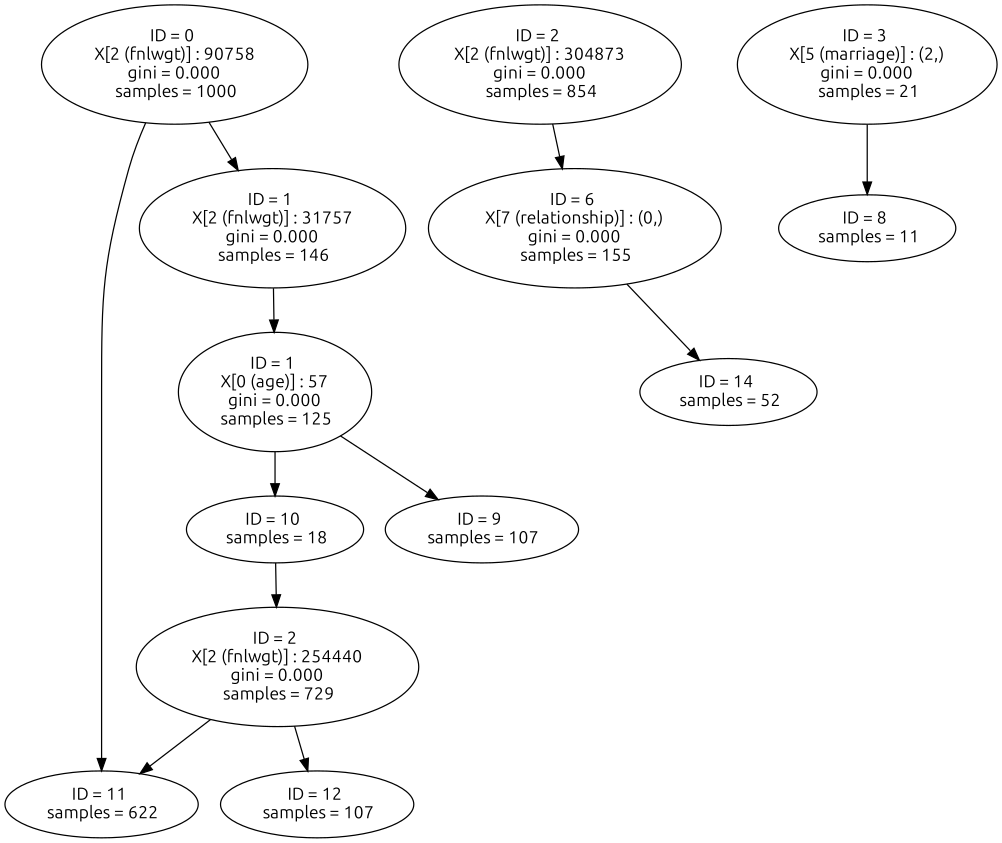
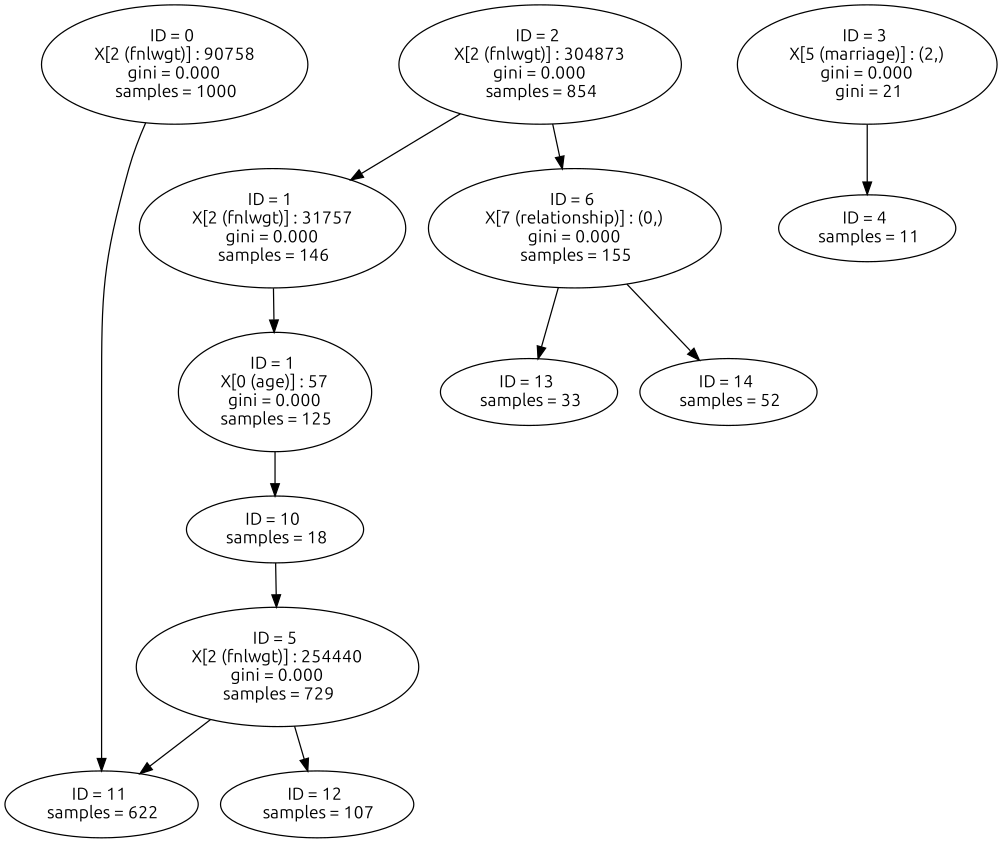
node "ID = 3 X[5 (marriage)] : (2,) gini = 0.000 samples = 21": label "ID = 3 X[5 (marriage)] : (2,) gini = 0.000 samples = 21" -> "ID = 3 X[5 (marriage)] : (2,) gini = 0.000 gini = 21"
edge "ID = 0 X[2 (fnlwgt)] : 90758 gini = 0.000 samples = 1000" -> "ID = 1 X[2 (fnlwgt)] : 31757 gini = 0.000 samples = 146": now "ID = 2 X[2 (fnlwgt)] : 304873 gini = 0.000 samples = 854" -> "ID = 1 X[2 (fnlwgt)] : 31757 gini = 0.000 samples = 146"
node "ID = 8 samples = 11": label "ID = 8 samples = 11" -> "ID = 4 samples = 11"
node "ID = 13 samples = 33": added
node "ID = 9 samples = 107": removed
node "ID = 2 X[2 (fnlwgt)] : 254440 gini = 0.000 samples = 729": label "ID = 2 X[2 (fnlwgt)] : 254440 gini = 0.000 samples = 729" -> "ID = 5 X[2 (fnlwgt)] : 254440 gini = 0.000 samples = 729"
